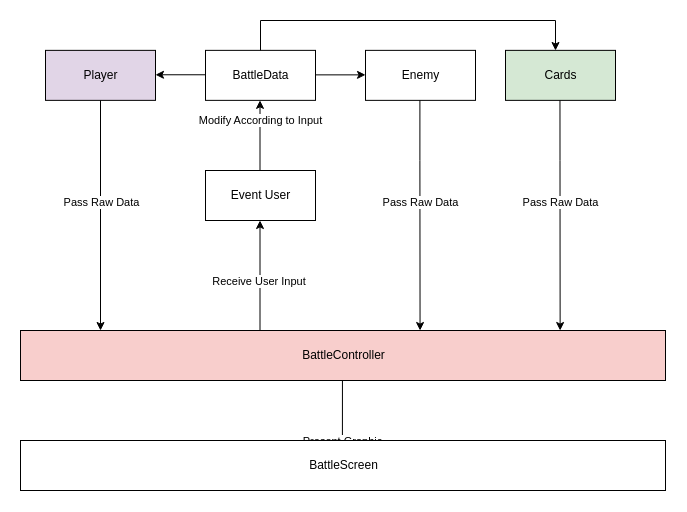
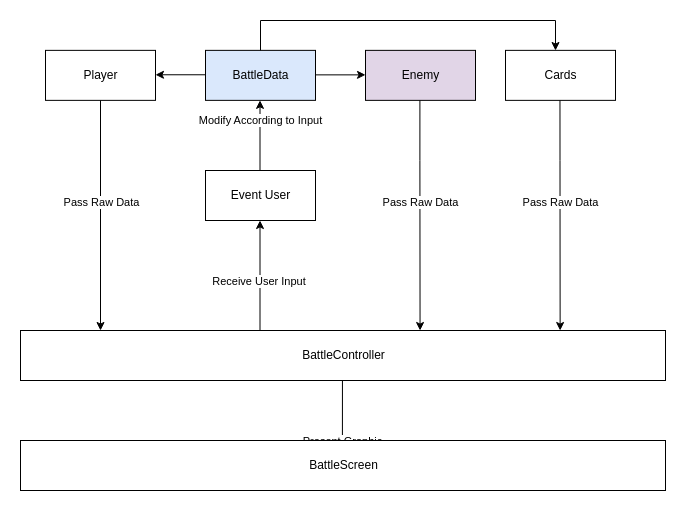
node "Player": fillcolor #e1d5e7 -> #ffffff
node "BattleData": fillcolor #ffffff -> #dae8fc
node "Enemy": fillcolor #ffffff -> #e1d5e7
node "Cards": fillcolor #d5e8d4 -> #ffffff
node "BattleController": fillcolor #f8cecc -> #ffffff
